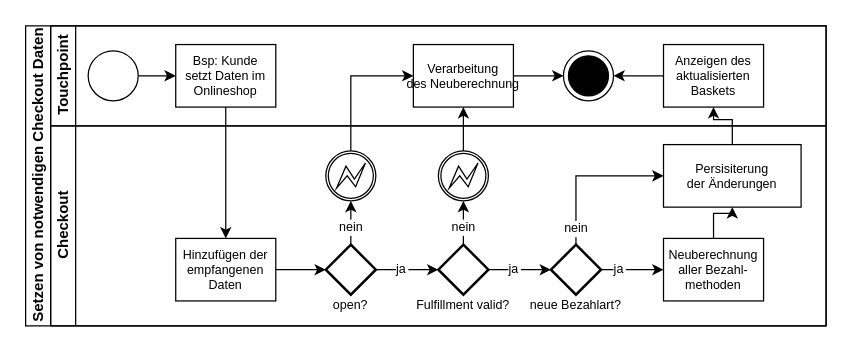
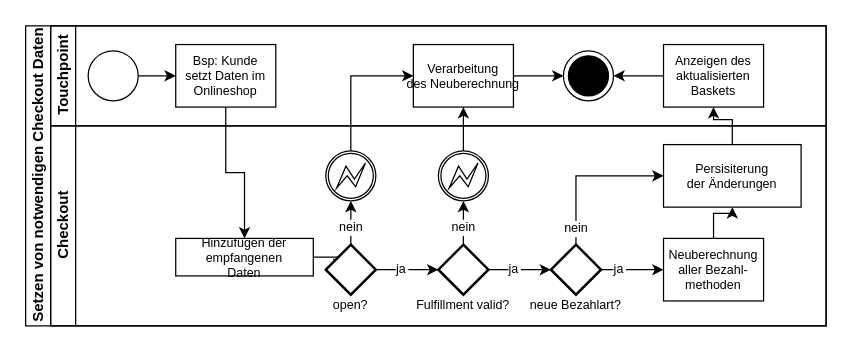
node "Hinzufügen der empfangenen Daten": size 100x63 -> 138x38
